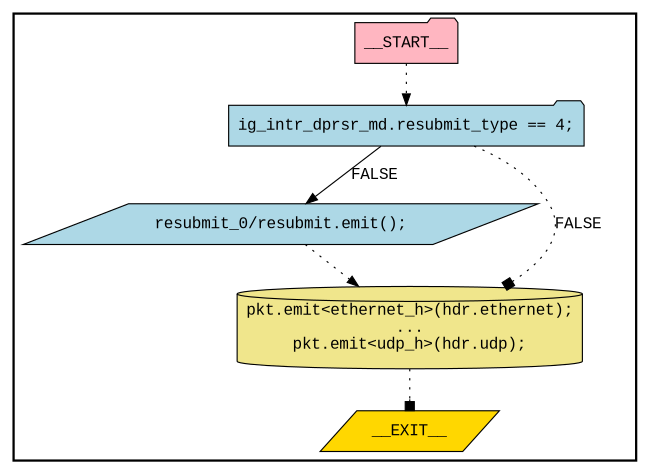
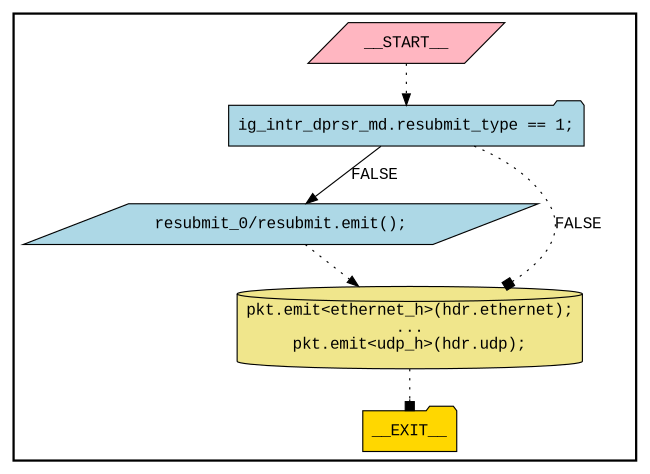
node "__START__": shape folder -> parallelogram
node "ig_intr_dprsr_md.resubmit_type == 4;": label "ig_intr_dprsr_md.resubmit_type == 4;" -> "ig_intr_dprsr_md.resubmit_type == 1;"
node "__EXIT__": shape parallelogram -> folder
